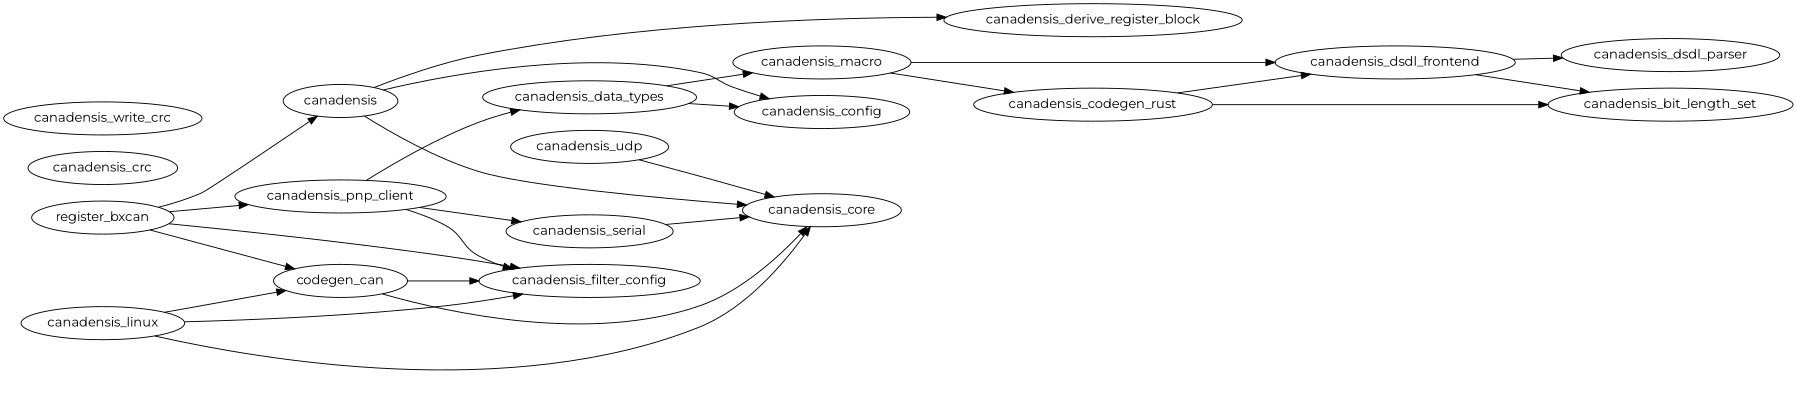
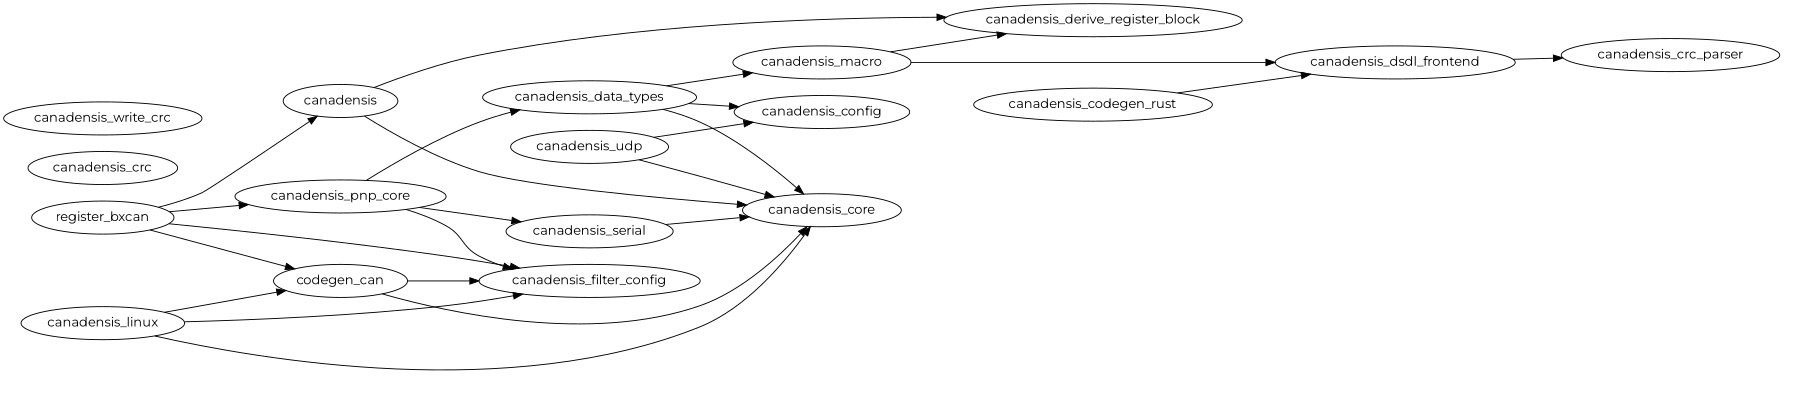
node "canadensis_dsdl_parser": label "canadensis_dsdl_parser" -> "canadensis_crc_parser"
edge "canadensis" -> "canadensis_config": now "canadensis_udp" -> "canadensis_config"
edge "canadensis_macro" -> "canadensis_codegen_rust": now "canadensis_macro" -> "canadensis_derive_register_block"
node "canadensis_bit_length_set": removed
edge "canadensis_data_types" -> "canadensis_core": added
node "canadensis_pnp_client": label "canadensis_pnp_client" -> "canadensis_pnp_core"
